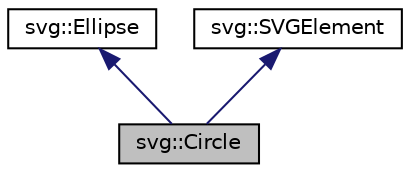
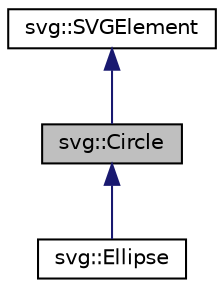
edge "svg::Circle" -> "svg::Ellipse": reversed
